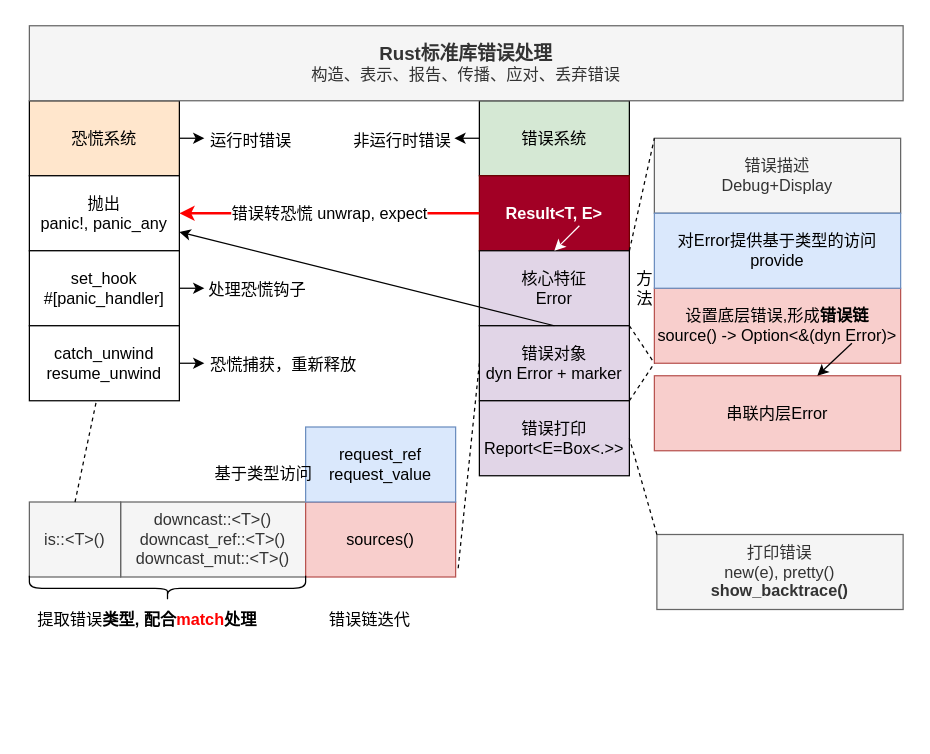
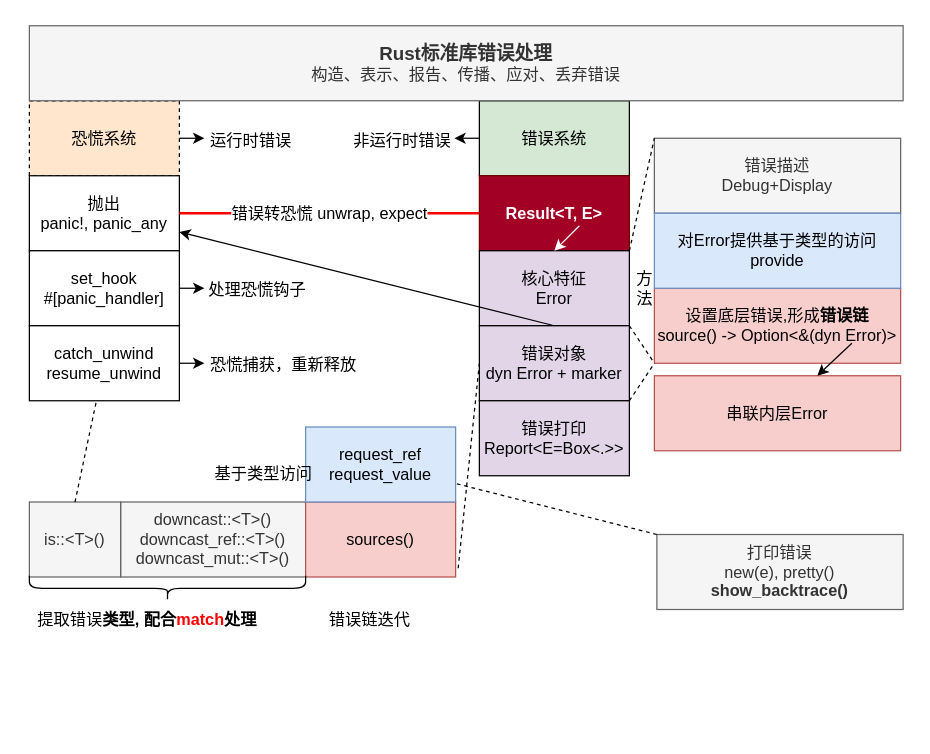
node "恐慌系统": style solid -> dashed
edge "Result<T, E>" -> "抛出panic!, panic_any": arrowhead classic -> none
edge "错误打印Report<E=Box<.>>" -- "打印错误new(e), pretty()show_backtrace()": now "request_refrequest_value" -- "打印错误new(e), pretty()show_backtrace()"
